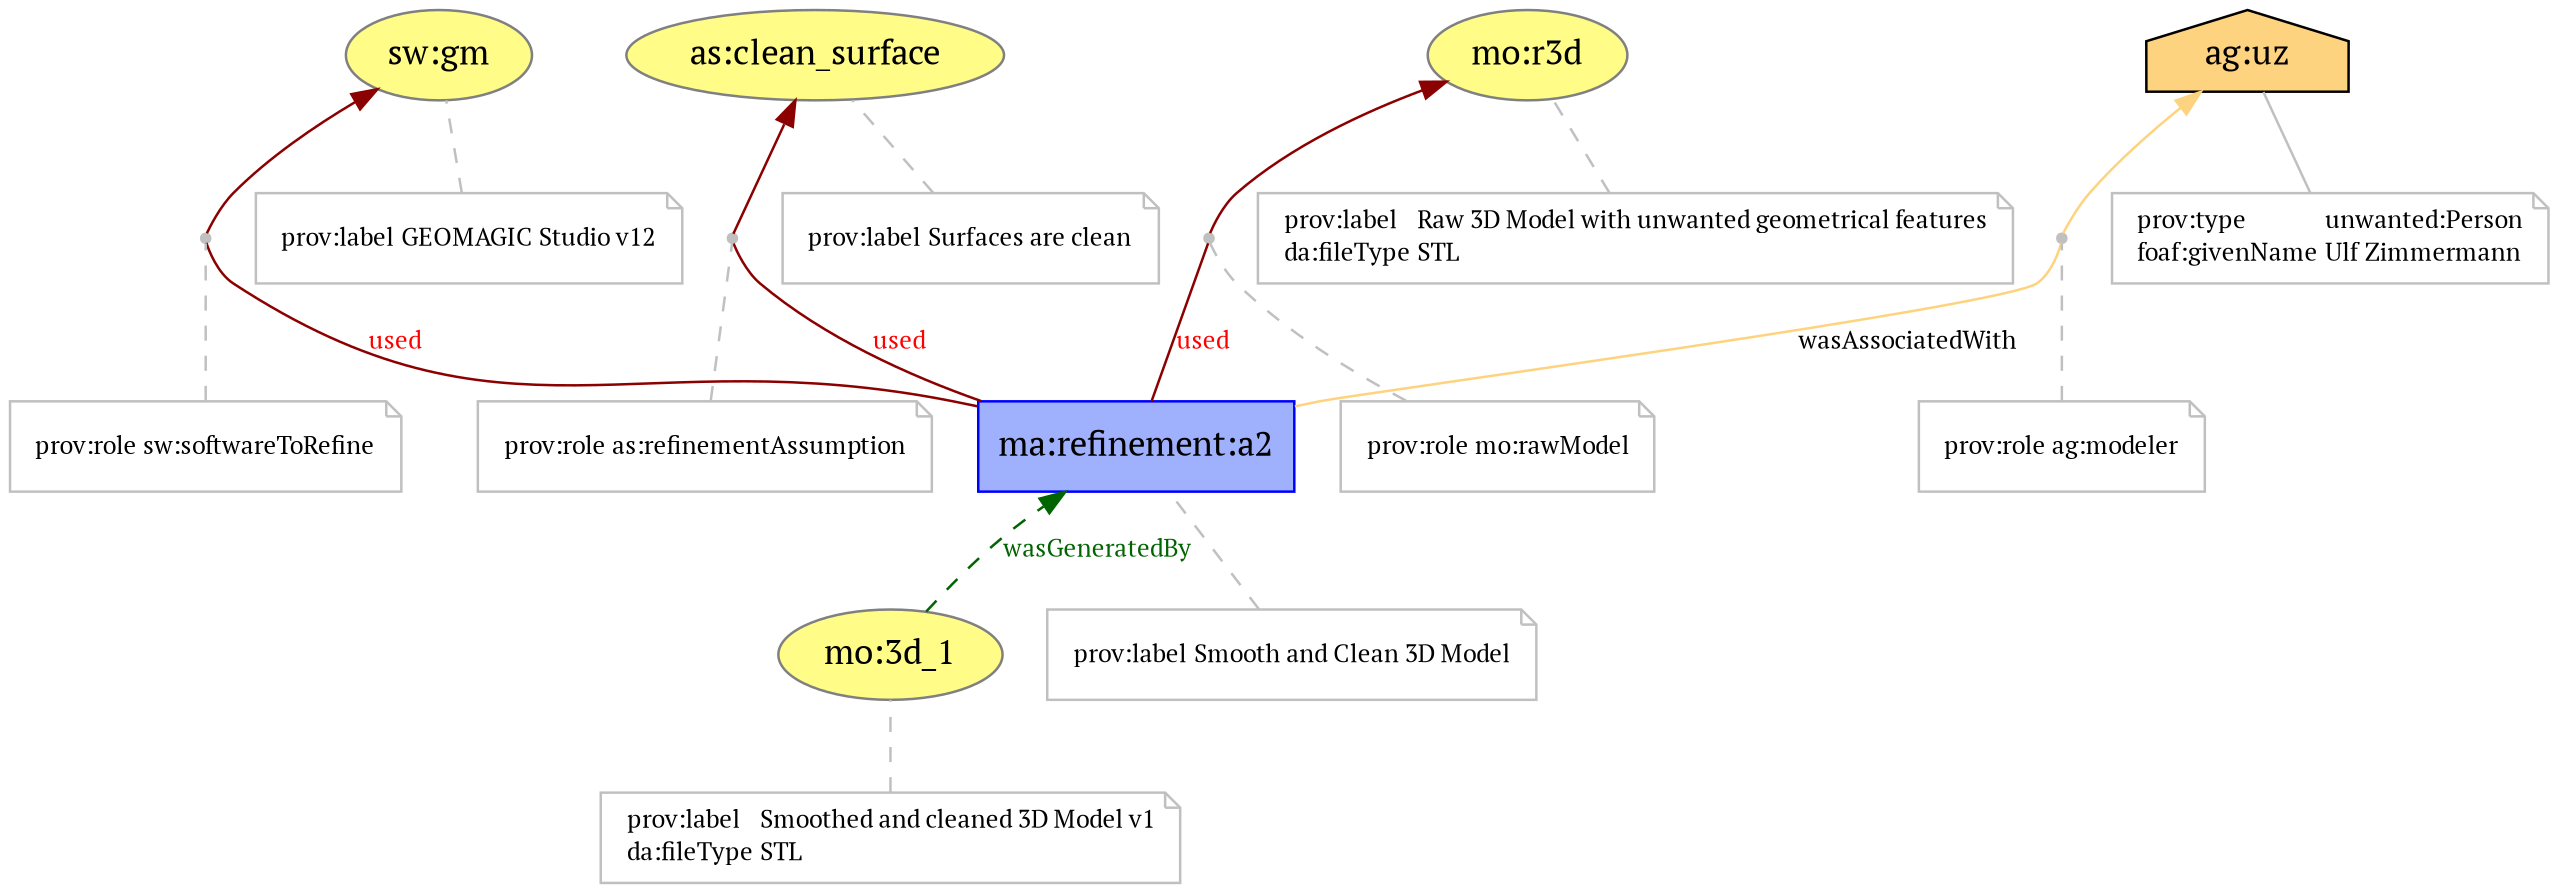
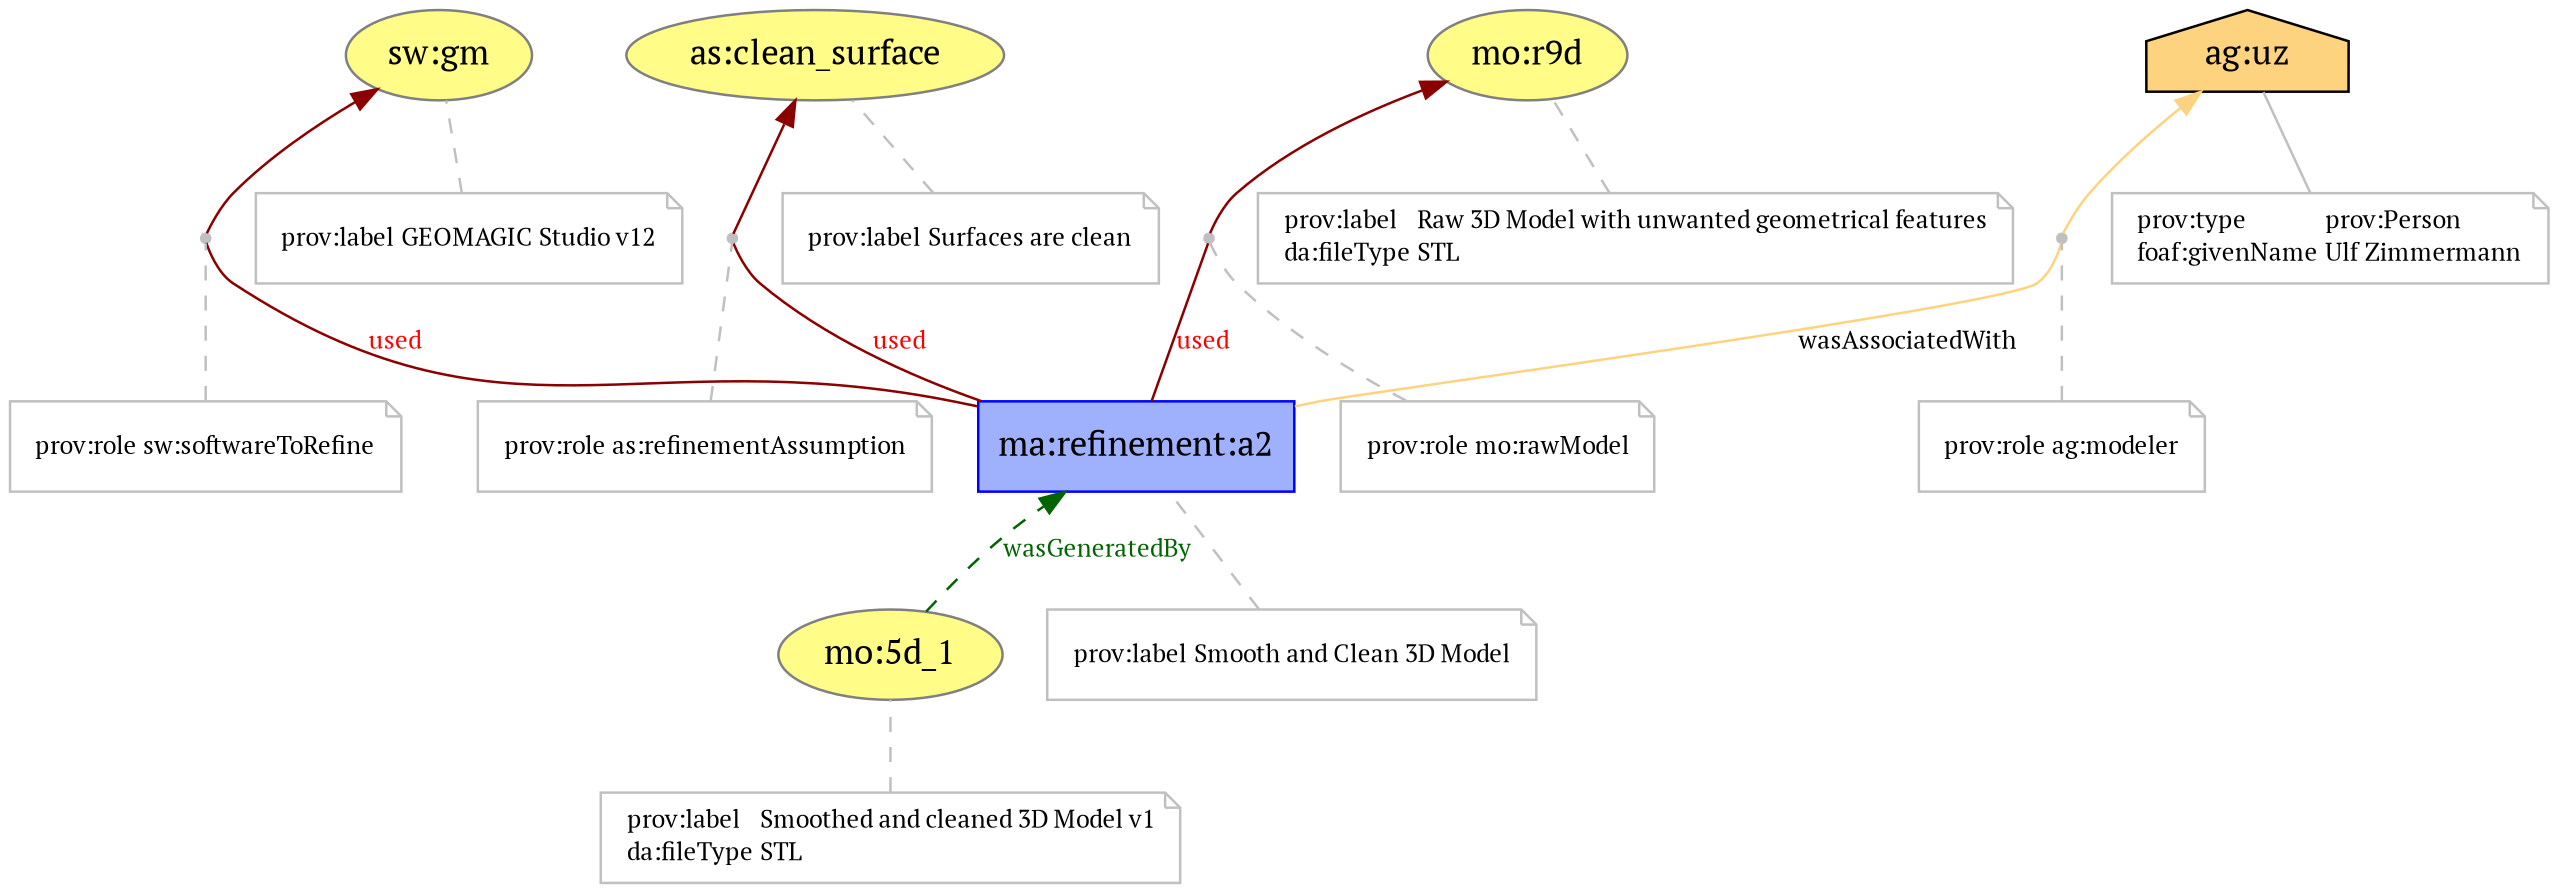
node "mo:r3d": label "mo:r3d" -> "mo:r9d"
node "prov:type": text "unwanted:Person" -> "prov:Person"
node "mo:3d_1": label "mo:3d_1" -> "mo:5d_1"
